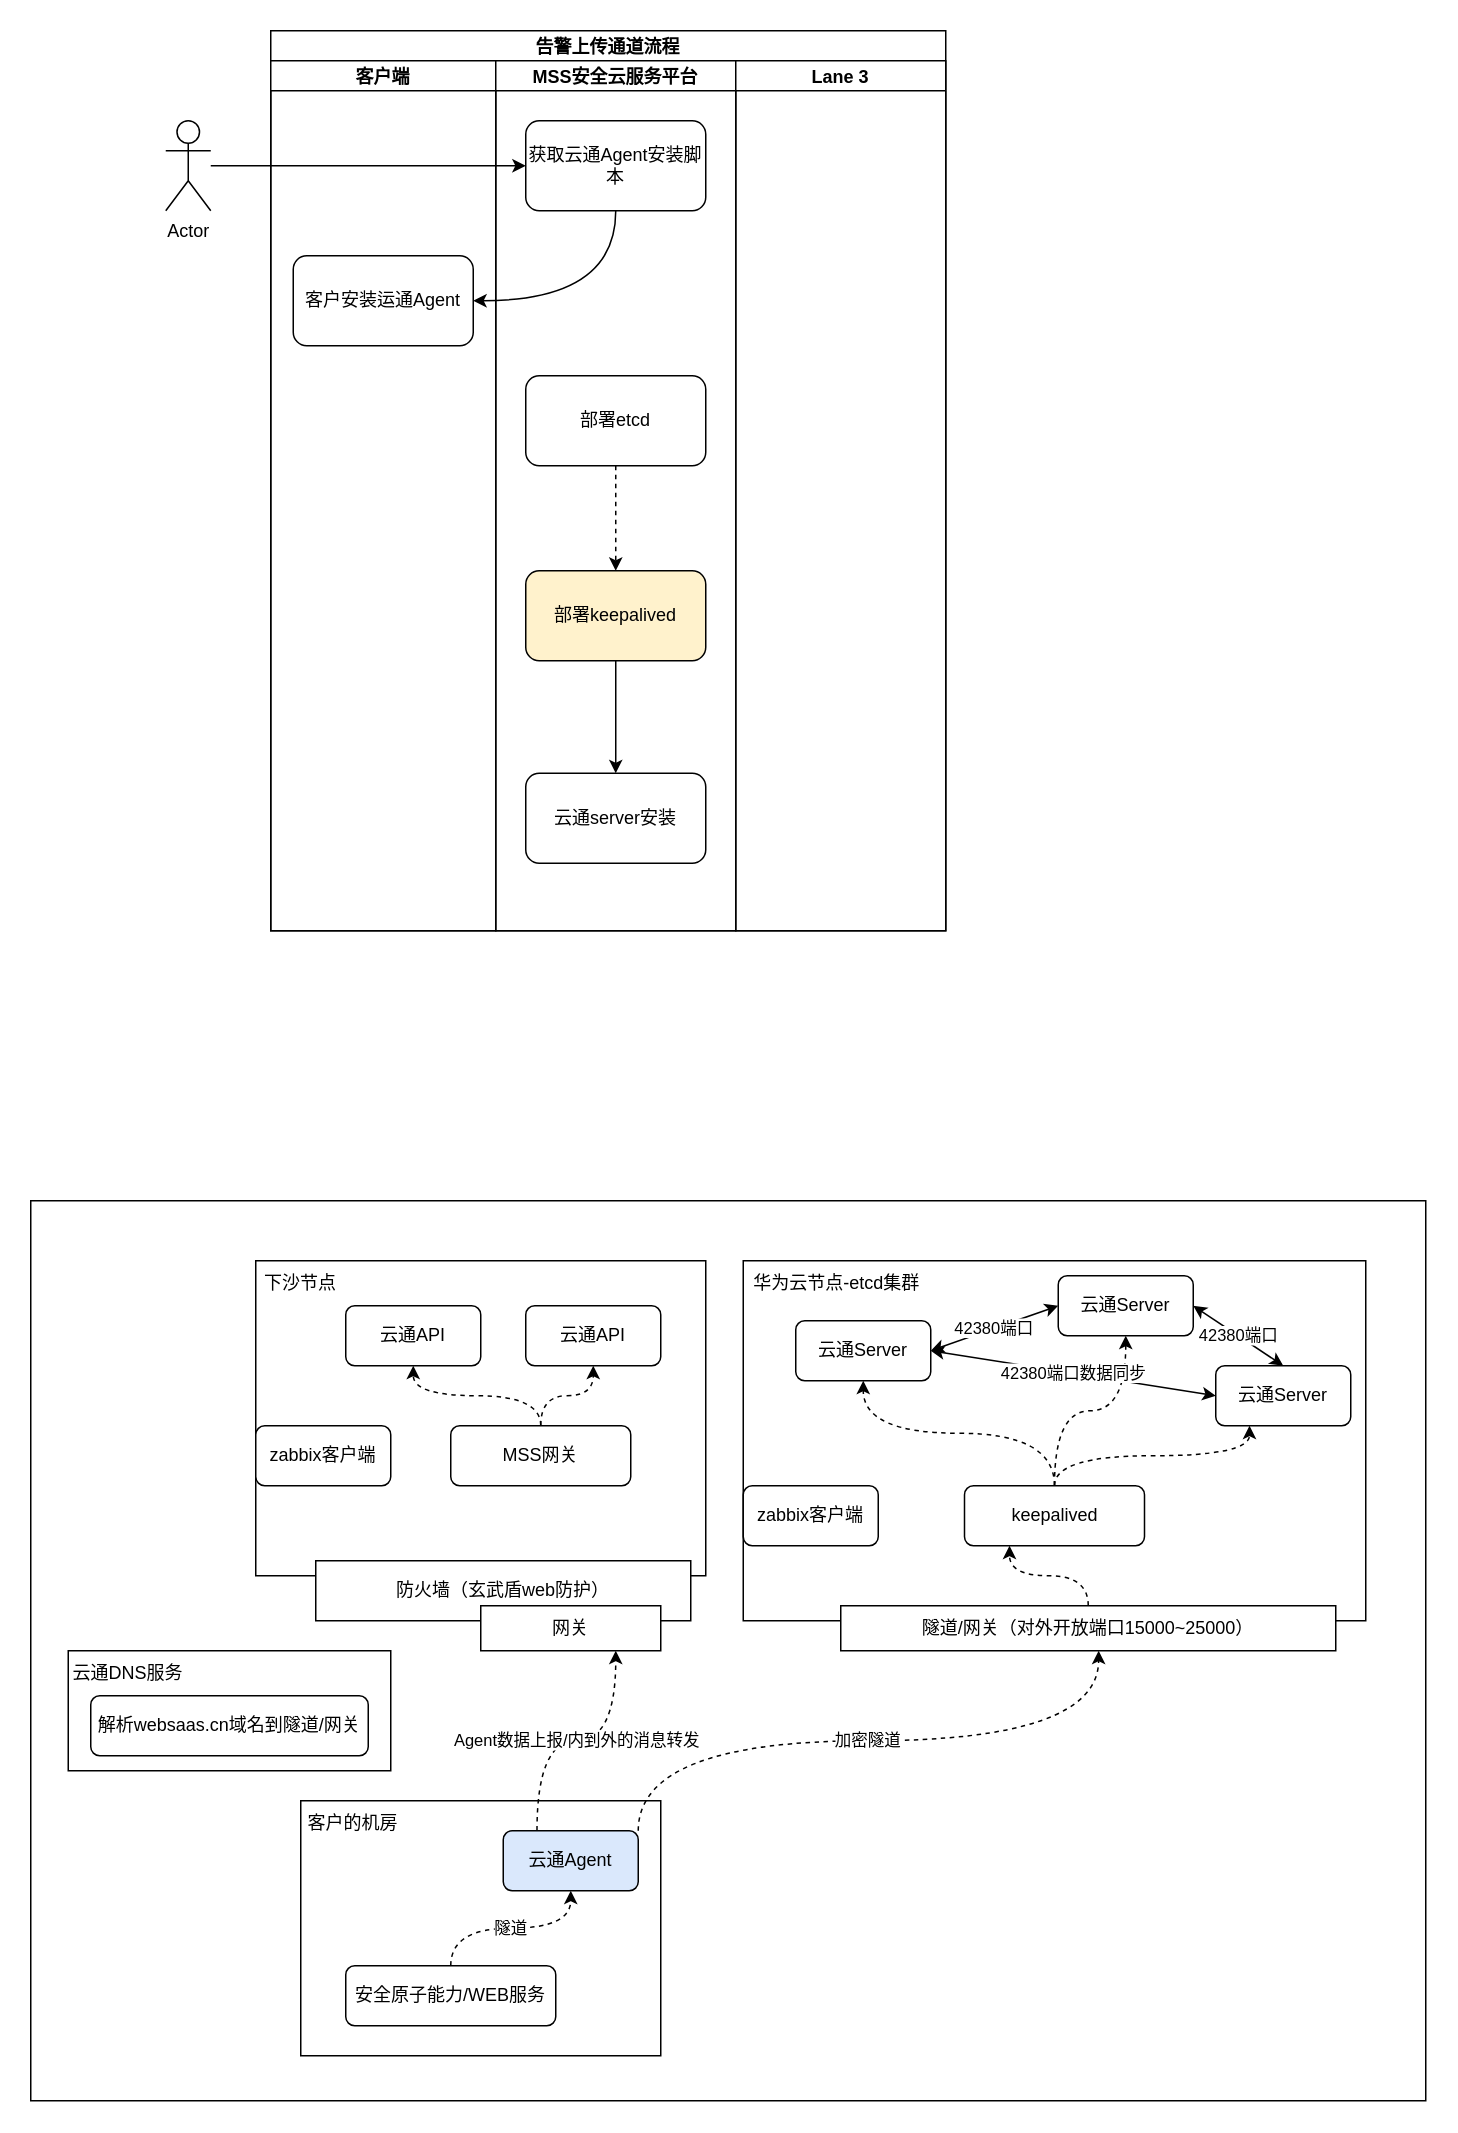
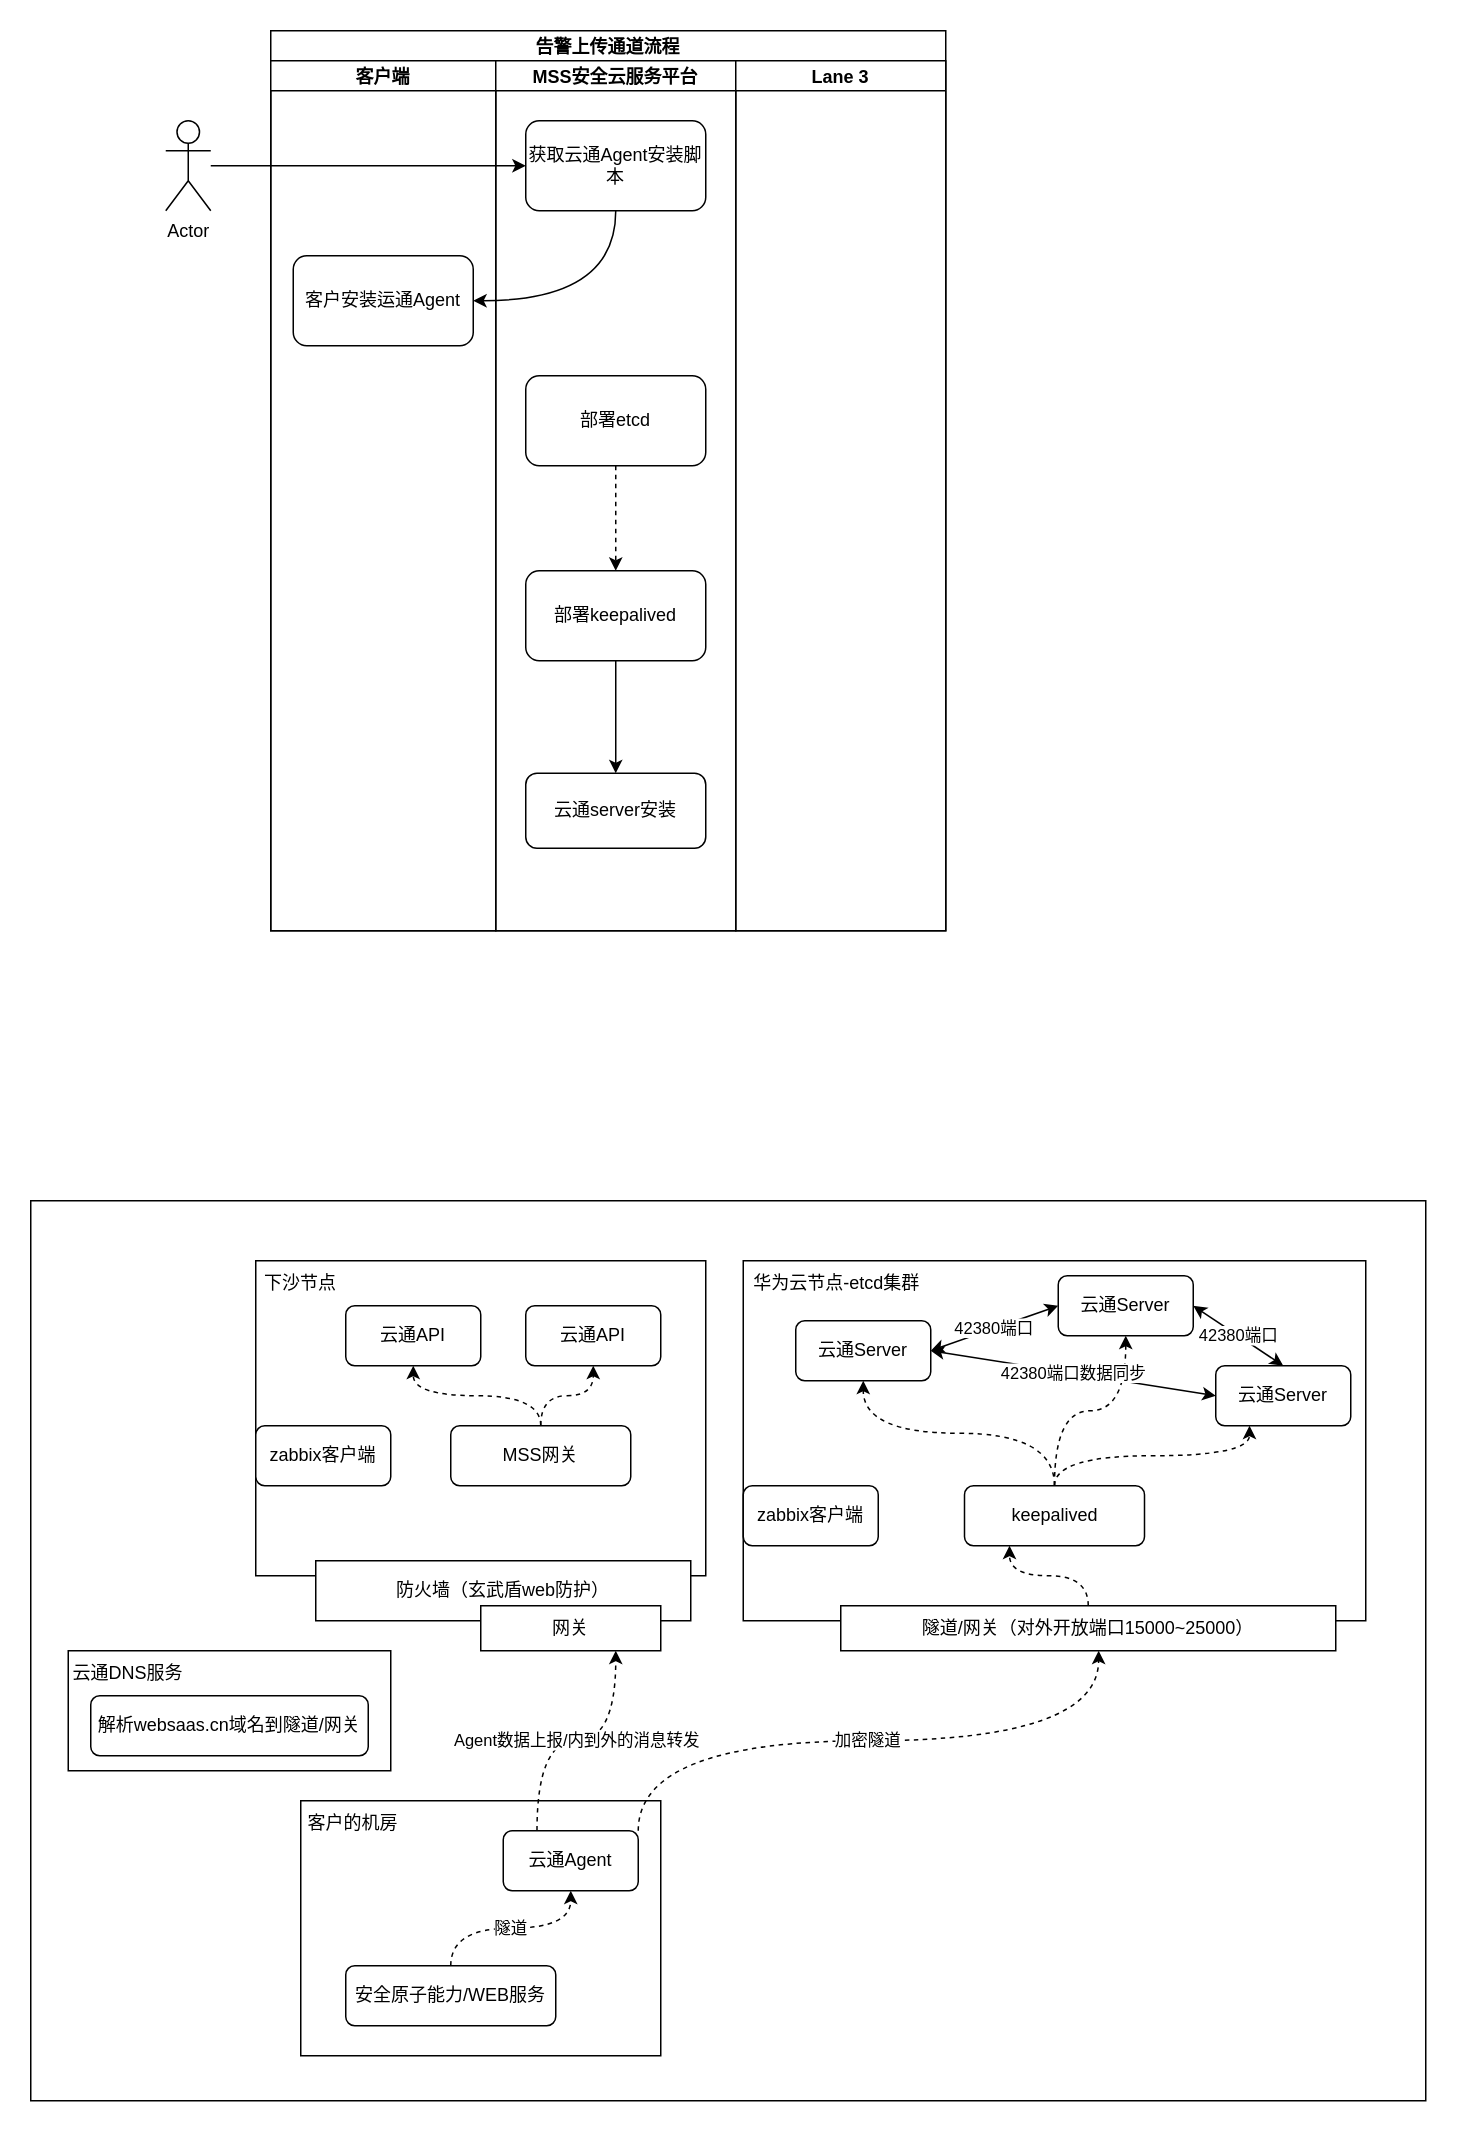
node "部署keepalived": fillcolor #fff2cc -> #ffffff
node "云通server安装": size 180x90 -> 180x75
node "云通Agent": fillcolor #dae8fc -> #ffffff
